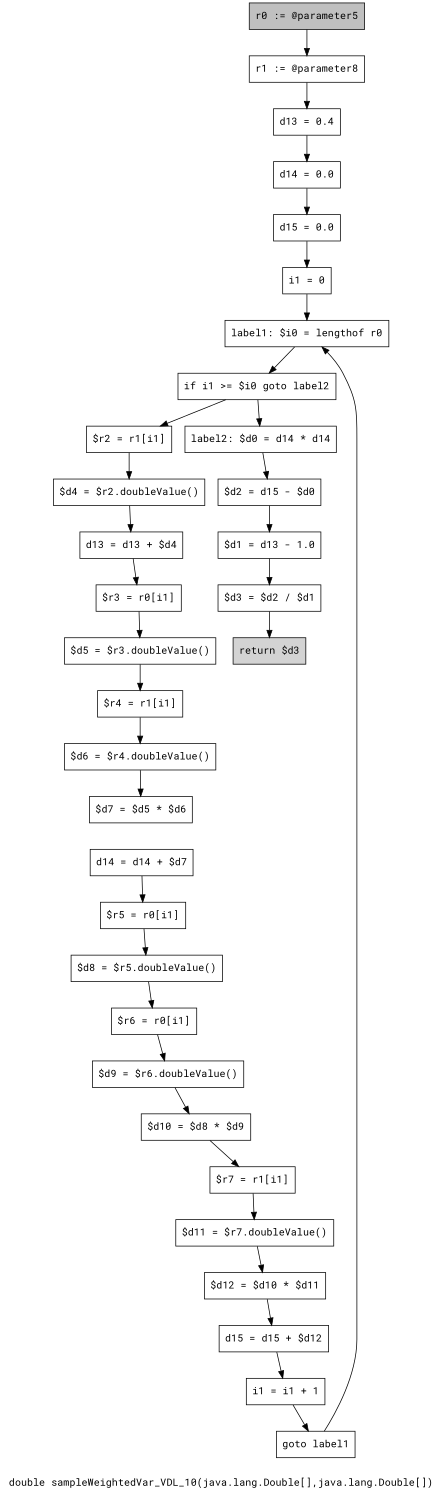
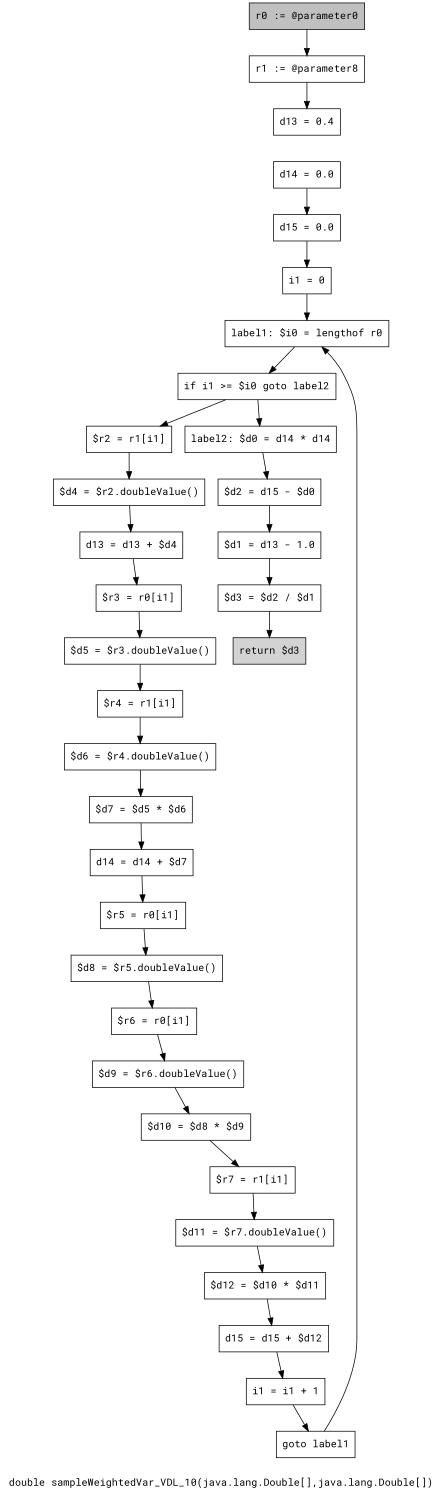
node "r0 := @parameter5": label "r0 := @parameter5" -> "r0 := @parameter0"
edge "d13 = 0.4" -> "d14 = 0.0": removed
edge "$d7 = $d5 * $d6" -> "d14 = d14 + $d7": added
